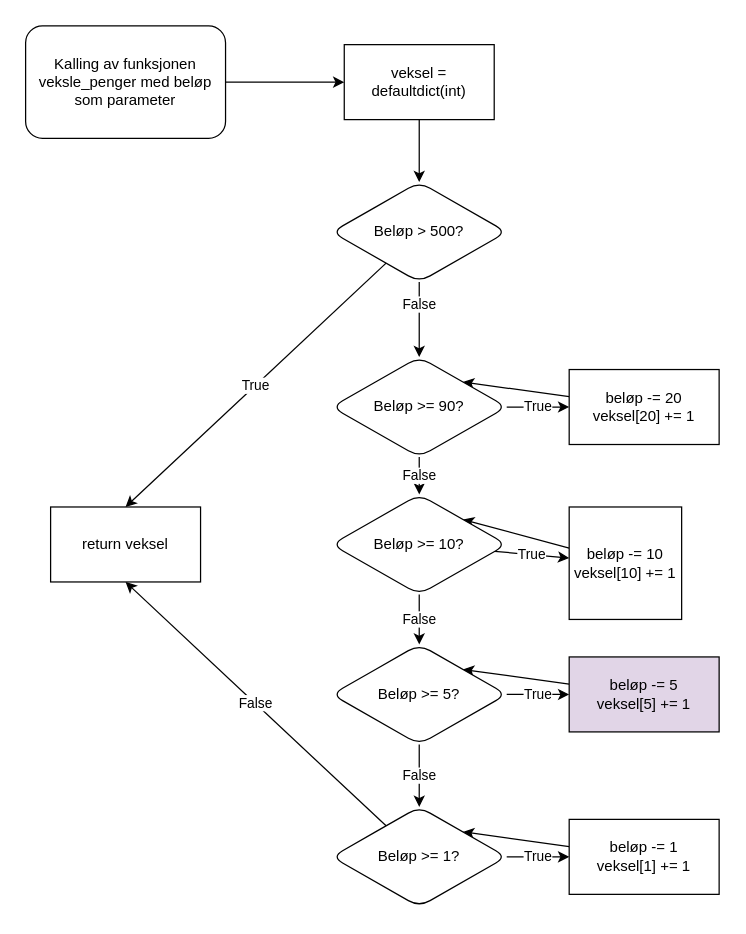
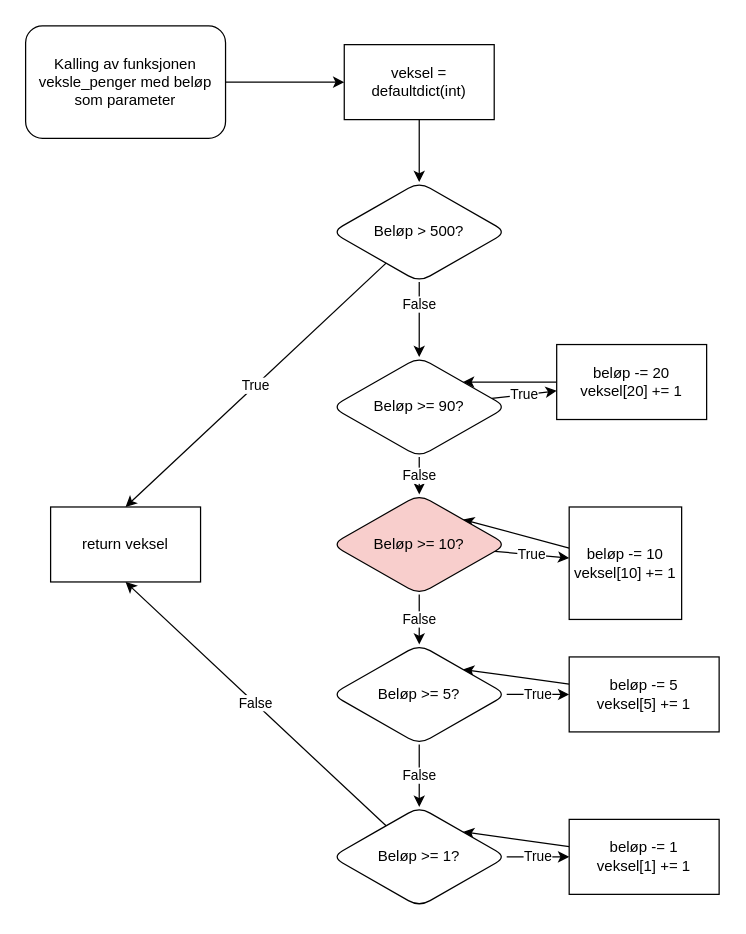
node "beløp -= 20 veksel[20] += 1": moved (644, 407) -> (632, 382)
node "Beløp >= 10?": fillcolor #ffffff -> #f8cecc
node "beløp -= 5 veksel[5] += 1": fillcolor #e1d5e7 -> #ffffff
